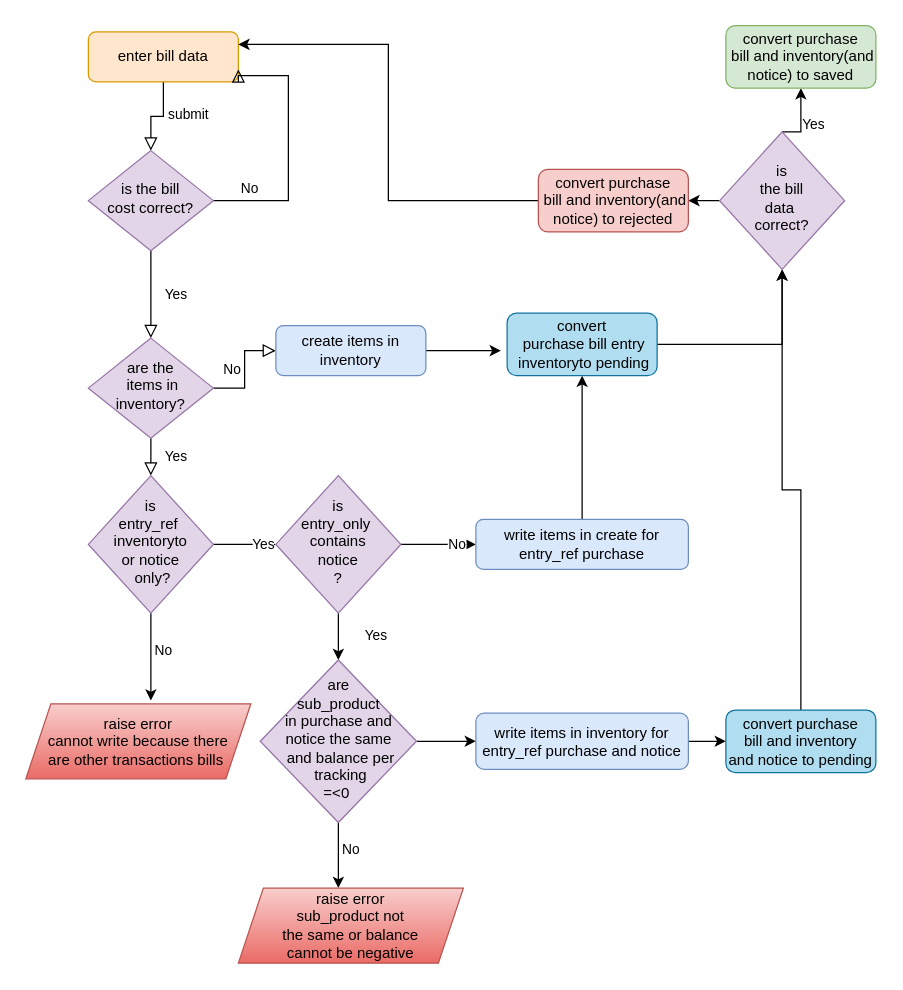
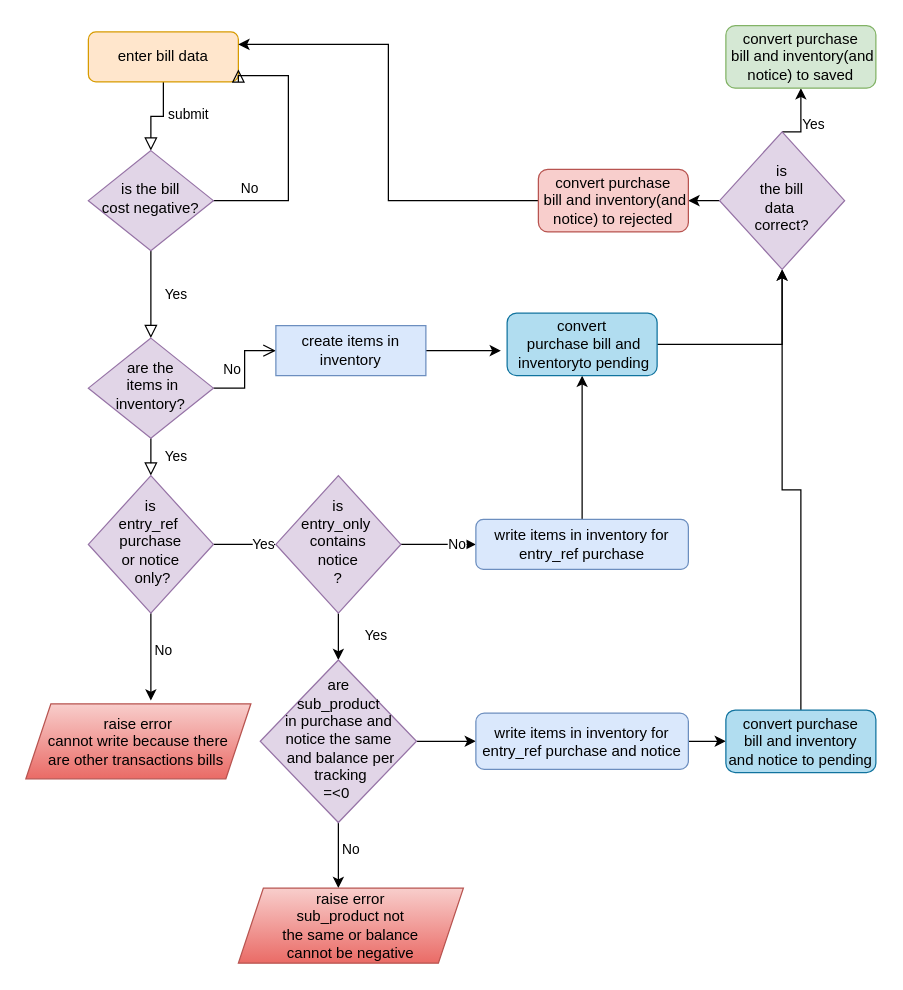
node "is the bill cost correct?": label "is the bill cost correct?" -> "is the bill cost negative?"
node "convert purchase bill entry inventoryto pending": label "convert purchase bill entry inventoryto pending" -> "convert purchase bill and inventoryto pending"
edge "are the items in inventory?" -> "create items in inventory": arrowhead block -> open
node "create items in inventory": shape rounded rectangle -> rectangle
node "is entry_ref inventoryto or notice only?": label "is entry_ref inventoryto or notice only?" -> "is entry_ref purchase or notice only?"
node "write items in create for entry_ref purchase": label "write items in create for entry_ref purchase" -> "write items in inventory for entry_ref purchase"
